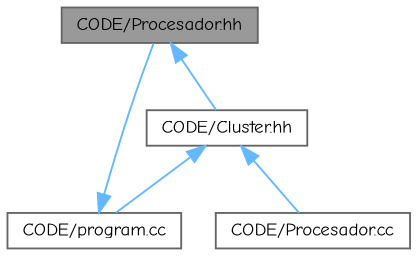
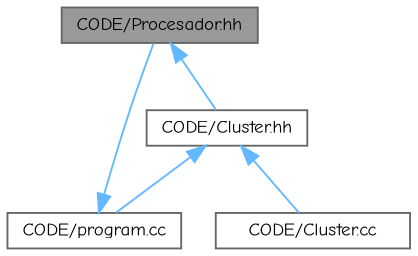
node "CODE/Procesador.cc": label "CODE/Procesador.cc" -> "CODE/Cluster.cc"
